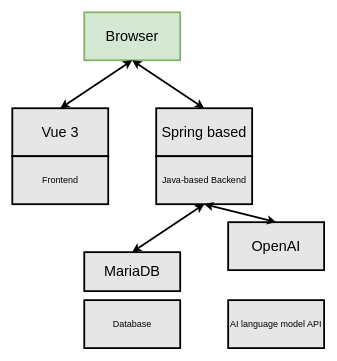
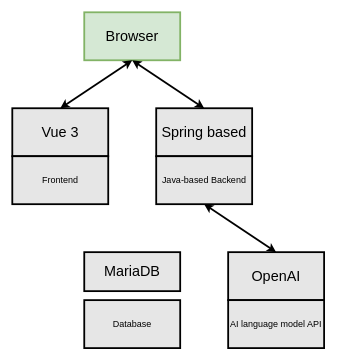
edge "Java-based Backend" -- "MariaDB": removed
node "OpenAI": moved (276, 246) -> (276, 276)
